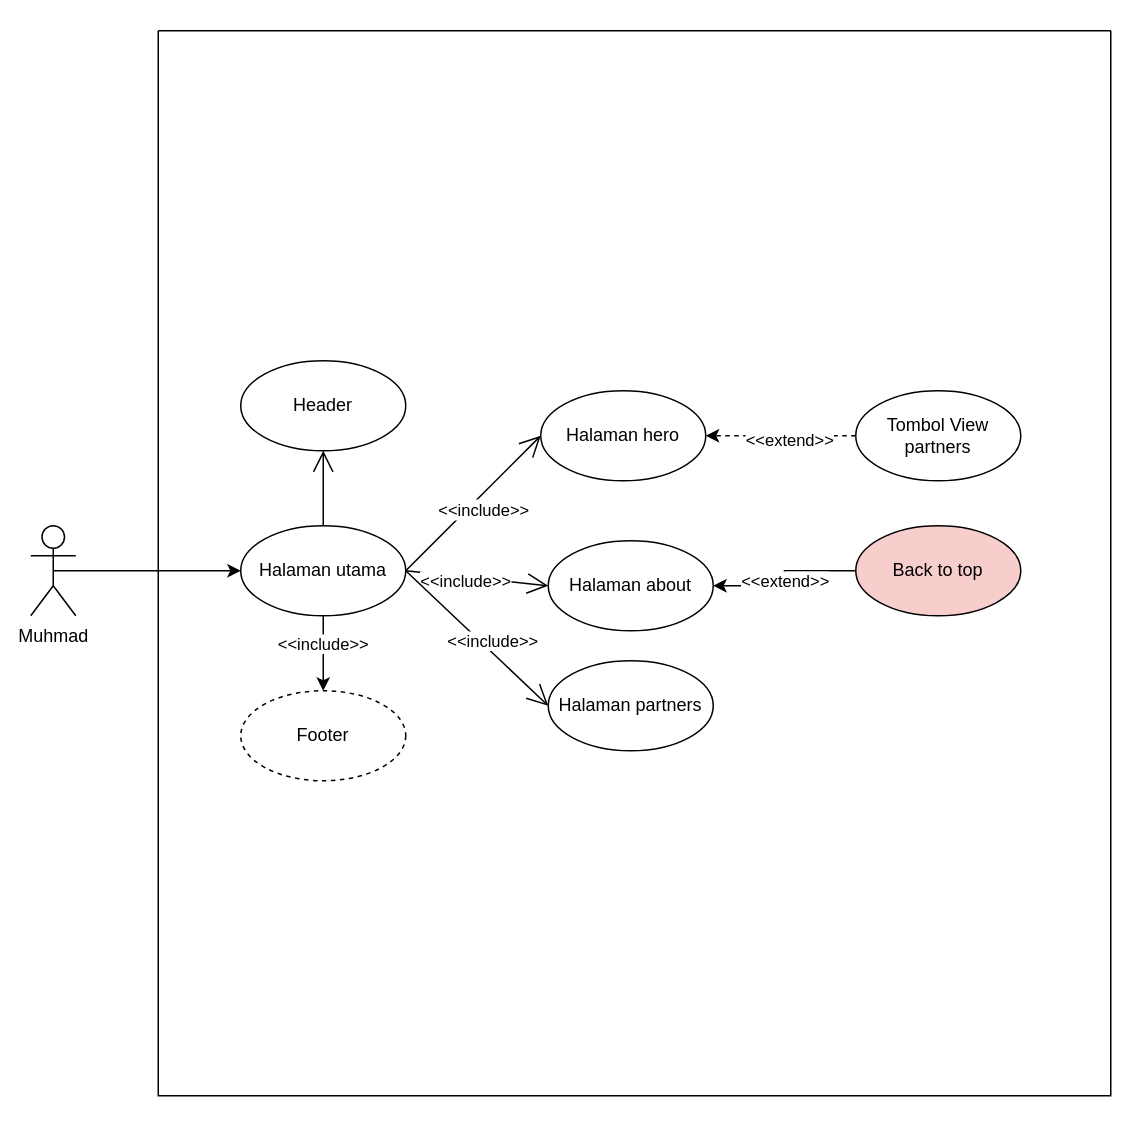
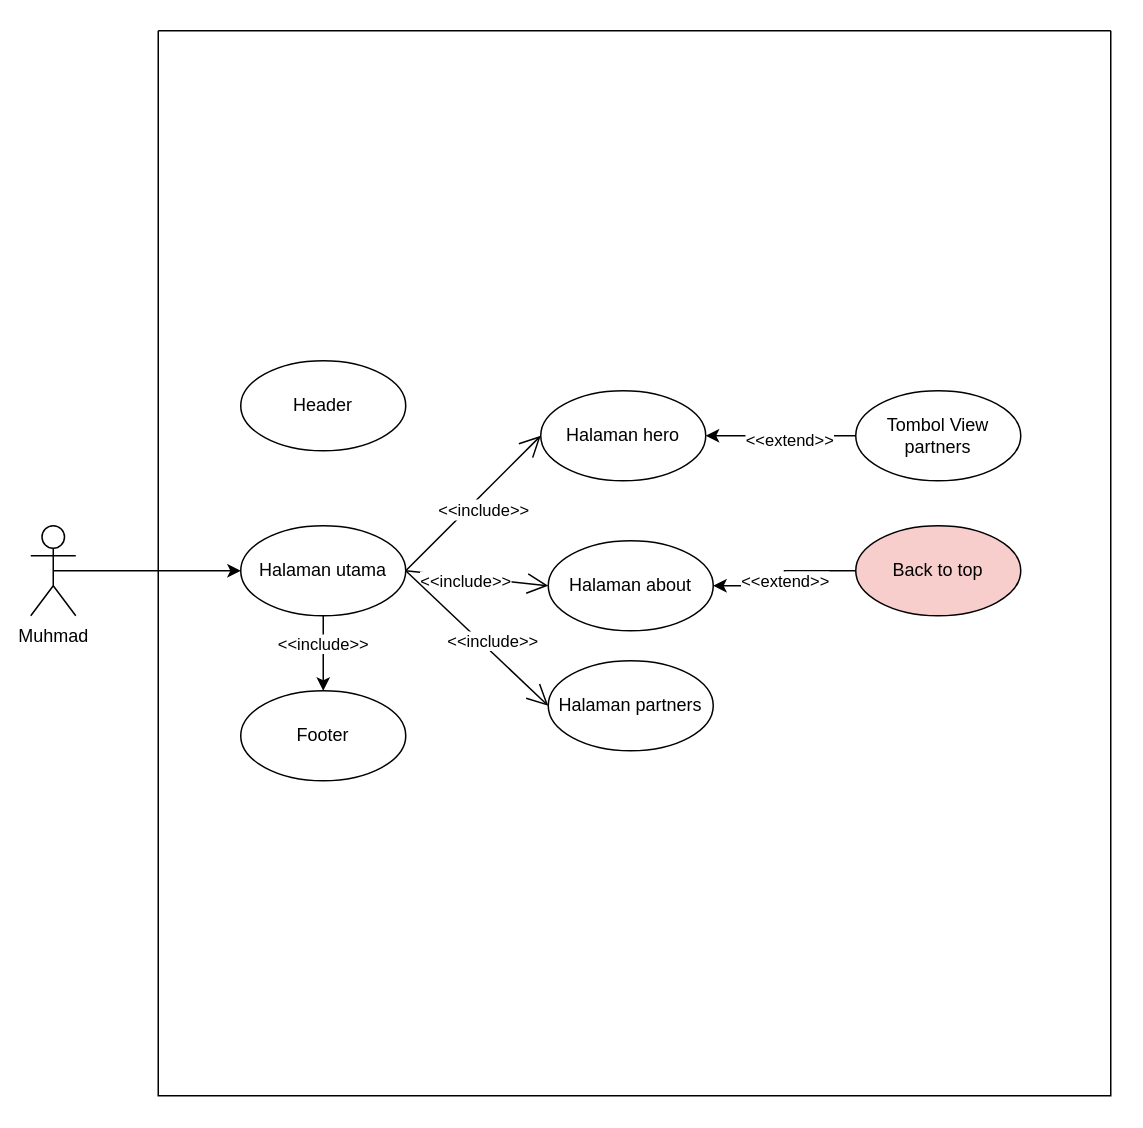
edge "Tombol View partners" -> "Halaman hero": style dashed -> solid
edge "Halaman utama" -> "Header": removed
node "Footer": style dashed -> solid
